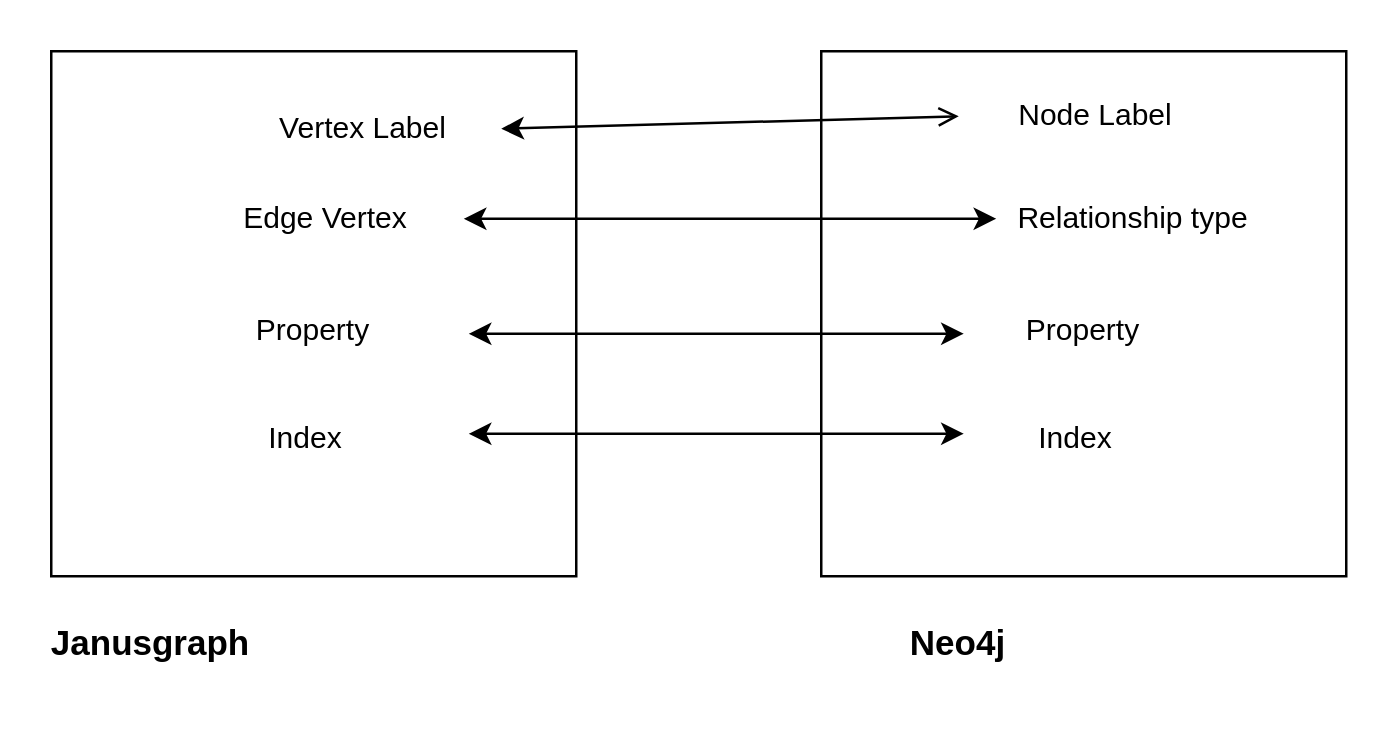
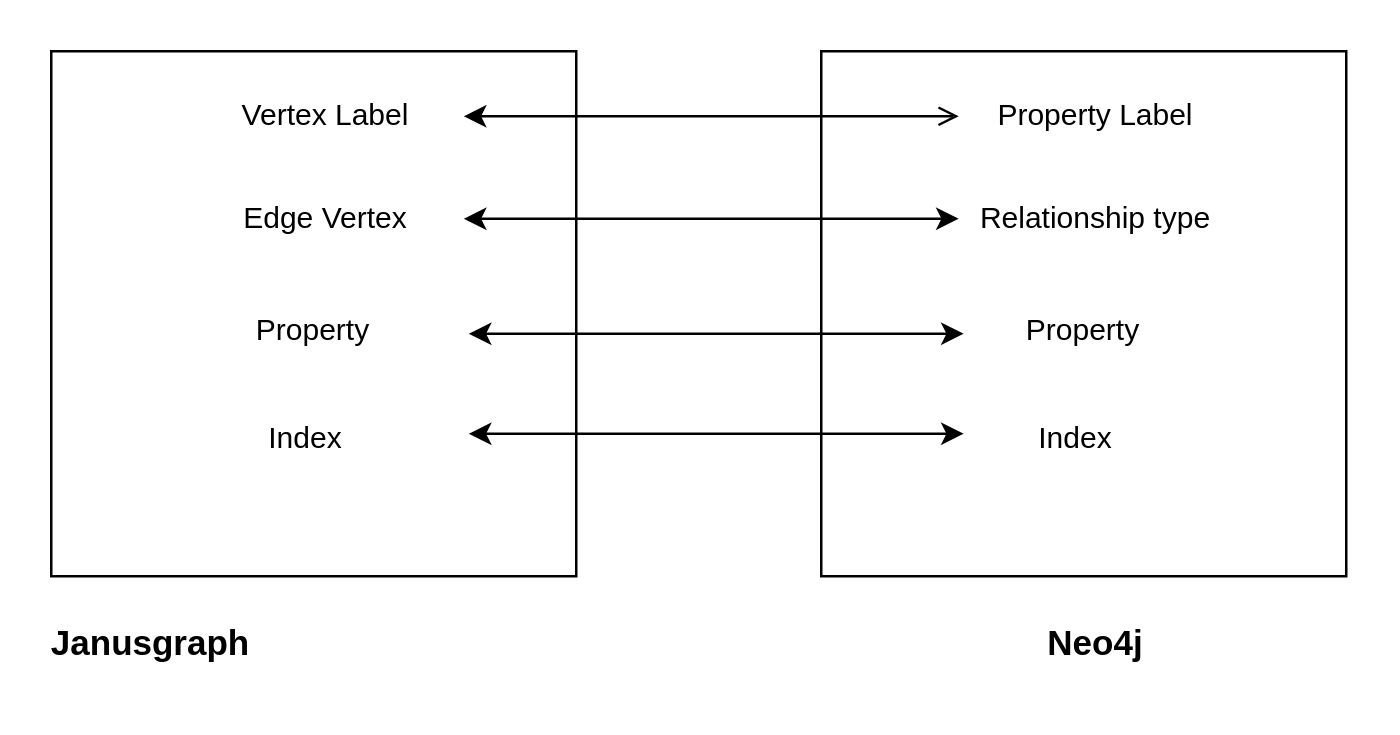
node "Node Label": label "Node Label" -> "Property Label"
node "Vertex Label": moved (364, 129) -> (326, 116)
node "Relationship type": moved (1134, 219) -> (1096, 219)
node "Neo4j": moved (959, 644) -> (1096, 644)
